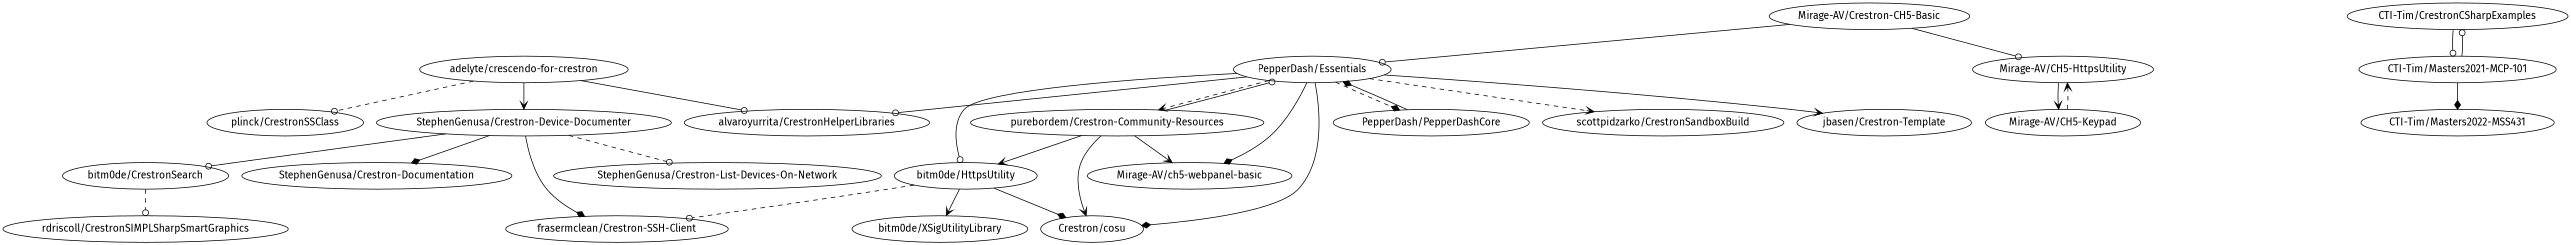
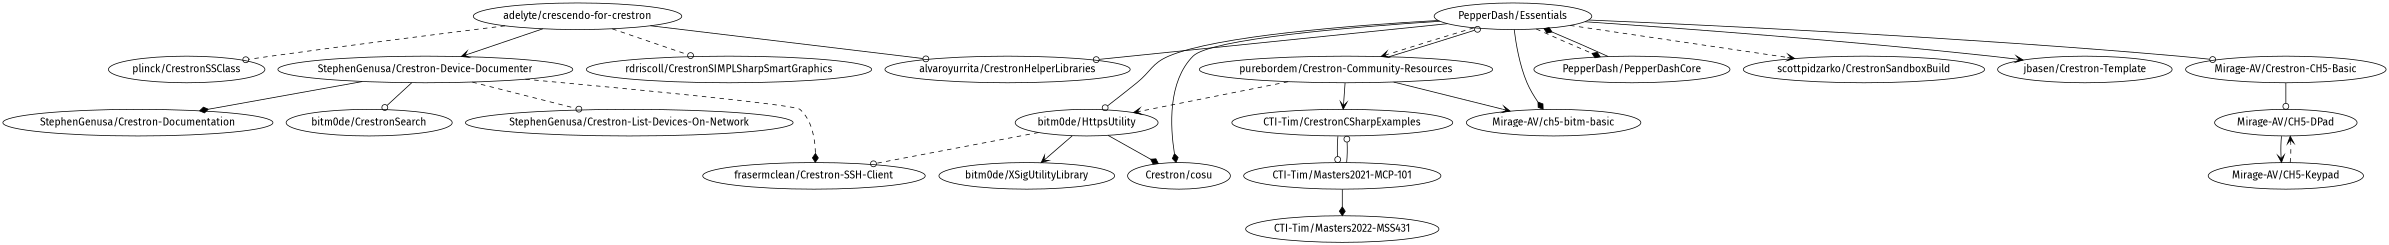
edge "Mirage-AV/Crestron-CH5-Basic" -> "PepperDash/Essentials": reversed
node "Mirage-AV/CH5-HttpsUtility": label "Mirage-AV/CH5-HttpsUtility" -> "Mirage-AV/CH5-DPad"
edge "purebordem/Crestron-Community-Resources" -> "bitm0de/HttpsUtility": style solid -> dashed
edge "purebordem/Crestron-Community-Resources" -> "Crestron/cosu": now "purebordem/Crestron-Community-Resources" -> "CTI-Tim/CrestronCSharpExamples"
node "Mirage-AV/ch5-webpanel-basic": label "Mirage-AV/ch5-webpanel-basic" -> "Mirage-AV/ch5-bitm-basic"
edge "StephenGenusa/Crestron-Device-Documenter" -> "frasermclean/Crestron-SSH-Client": style solid -> dashed
edge "bitm0de/CrestronSearch" -> "rdriscoll/CrestronSIMPLSharpSmartGraphics": now "adelyte/crescendo-for-crestron" -> "rdriscoll/CrestronSIMPLSharpSmartGraphics"
